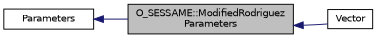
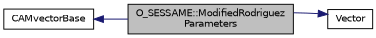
node "Parameters": label "Parameters" -> "CAMvectorBase"
edge "Vector" -> "O_SESSAME::ModifiedRodriguez Parameters": reversed
